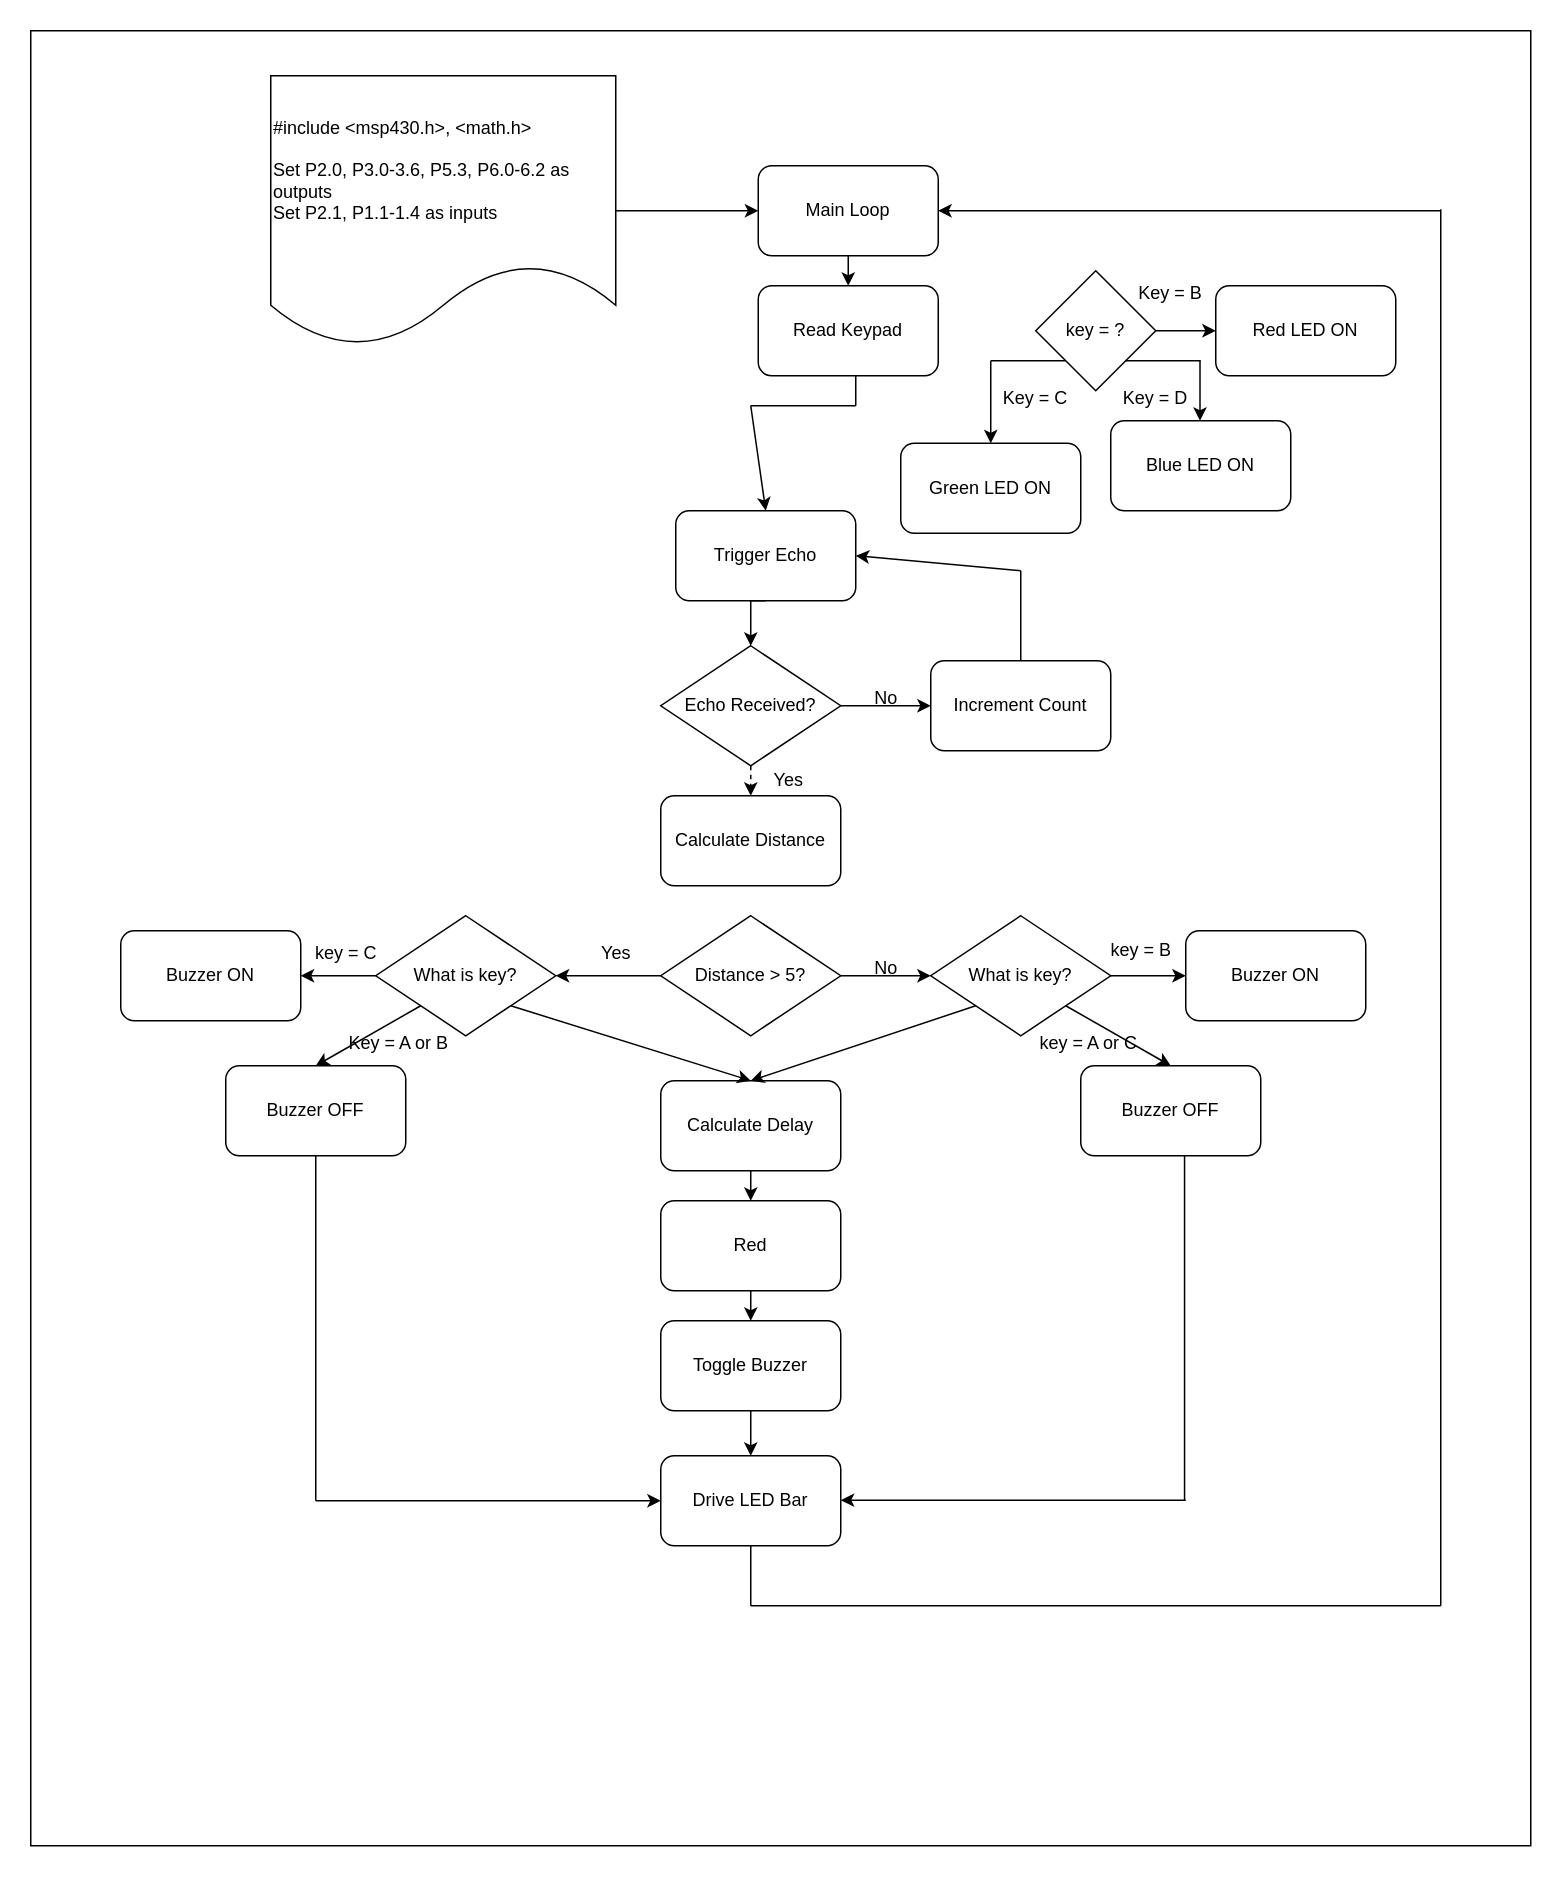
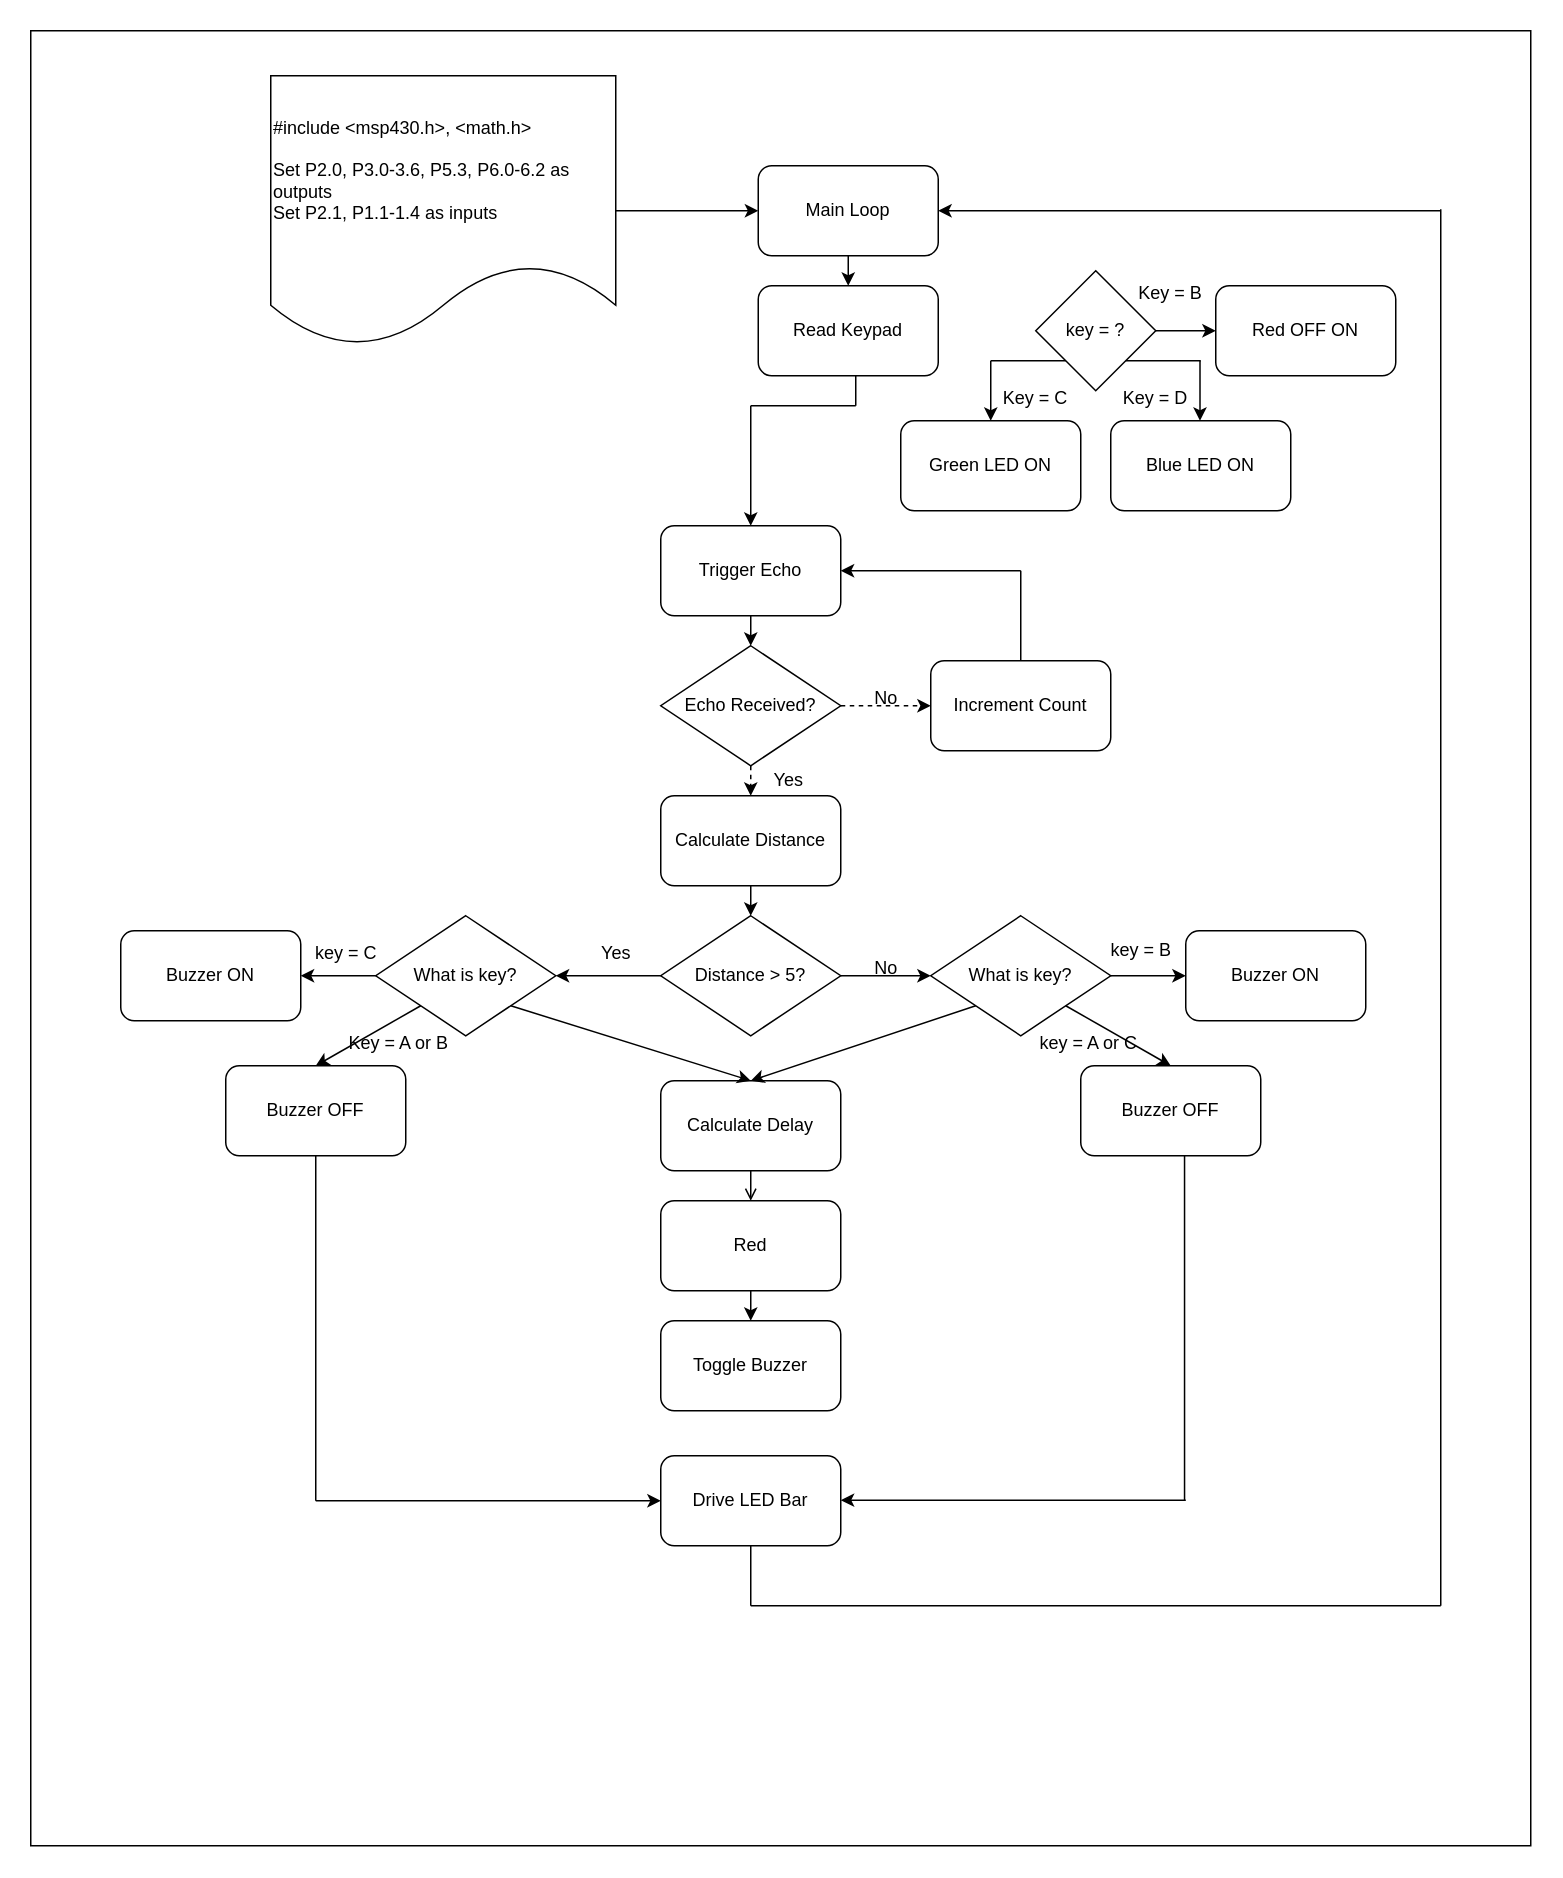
node "Red LED ON": label "Red LED ON" -> "Red OFF ON"
node "Green LED ON": moved (991, 488) -> (991, 466)
node "Trigger Echo": moved (766, 556) -> (751, 571)
edge "Echo Received?" -> "Increment Count": style solid -> dashed
edge "Calculate Distance" -> "Distance > 5?": added
edge "Calculate Delay" -> "Red": arrowhead classic -> open
edge "Toggle Buzzer" -> "Drive LED Bar": removed
